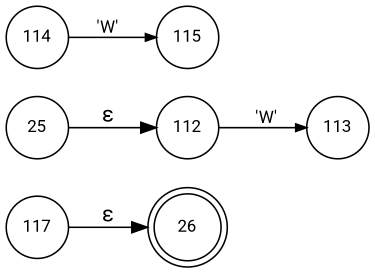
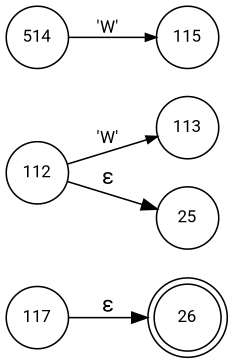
node "114": label "114" -> "514"
edge "25" -> "112": reversed
